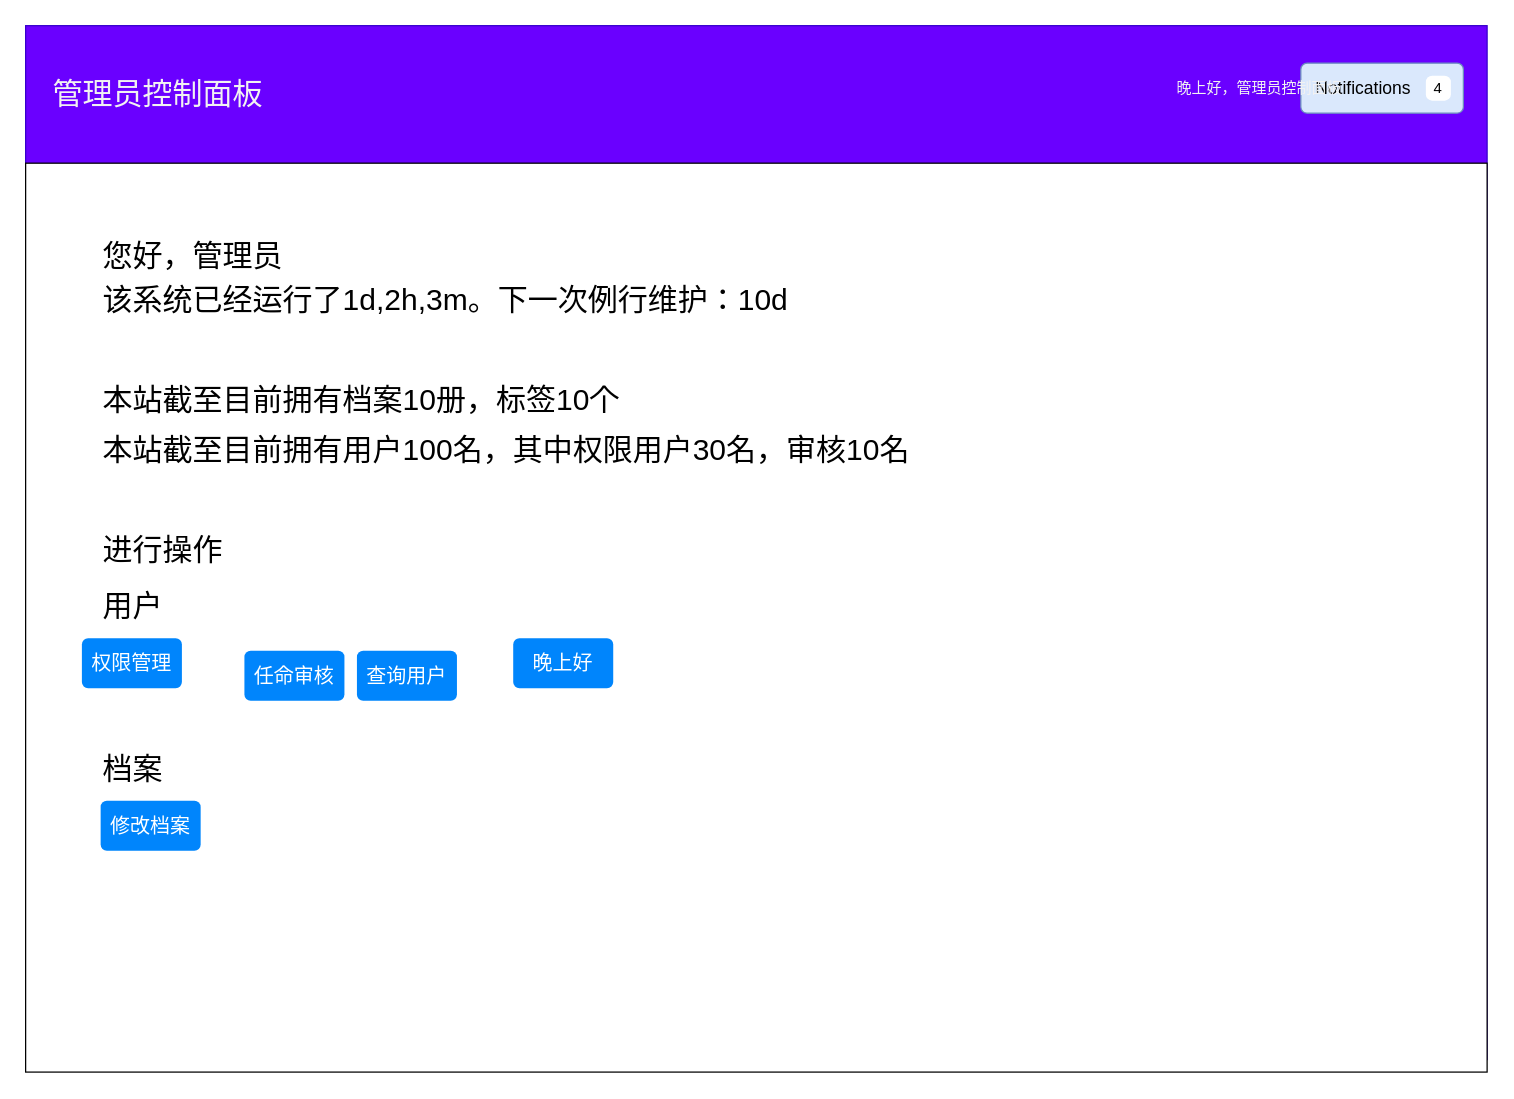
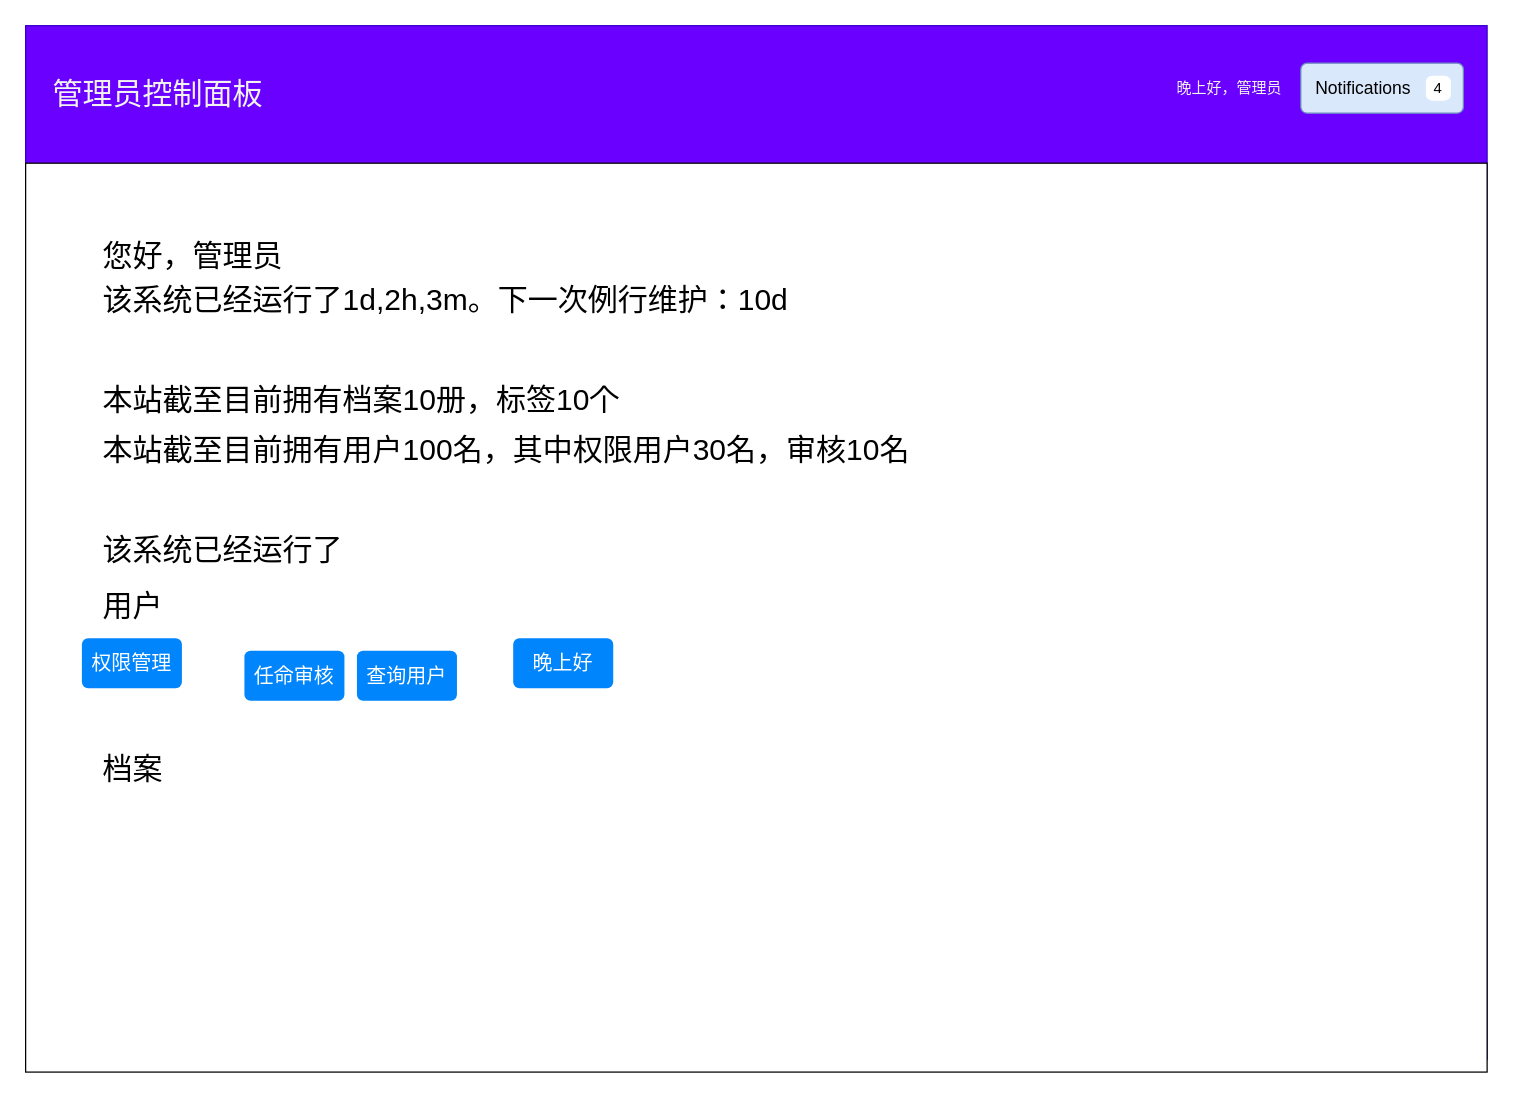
node "晚上好，管理员控制面板": label "晚上好，管理员控制面板" -> "晚上好，管理员"
node "进行操作": label "进行操作" -> "该系统已经运行了"
node "修改档案": removed
